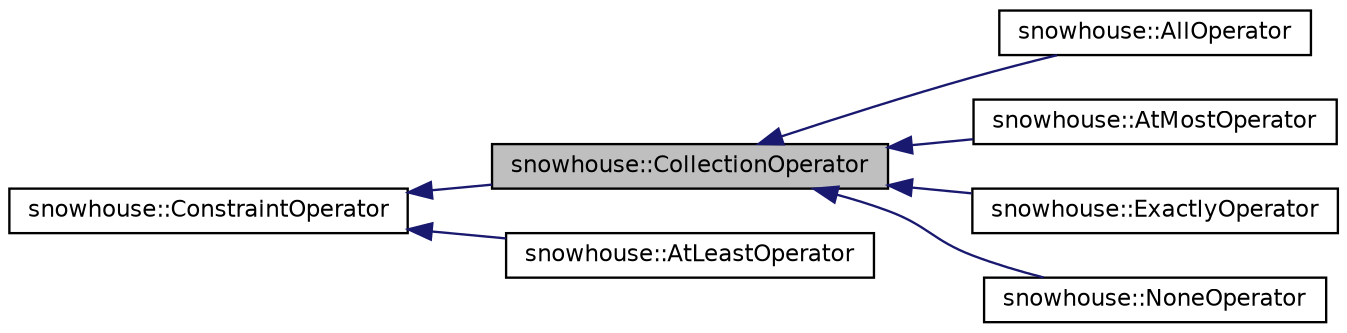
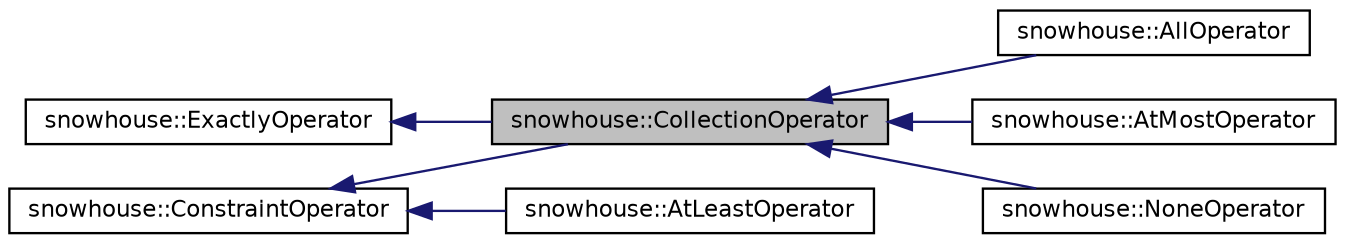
edge "snowhouse::ExactlyOperator" -> "snowhouse::CollectionOperator": reversed
